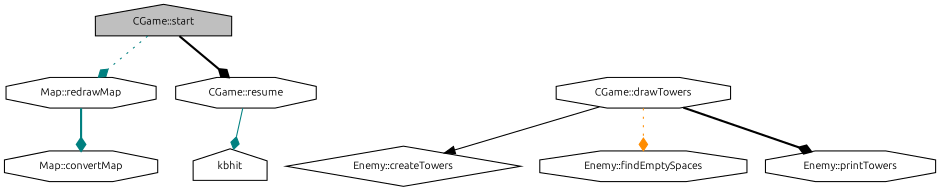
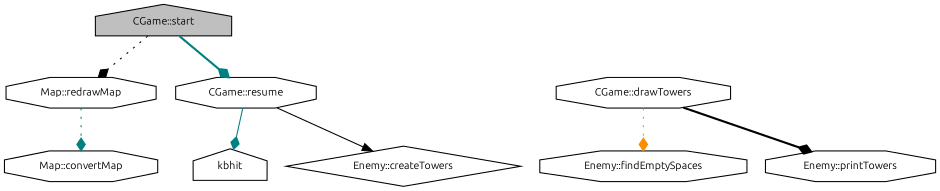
edge "CGame::start" -> "Map::redrawMap": color teal -> black
edge "CGame::start" -> "CGame::resume": color black -> teal
edge "Map::redrawMap" -> "Map::convertMap": style bold -> dotted
edge "CGame::drawTowers" -> "Enemy::createTowers": now "CGame::resume" -> "Enemy::createTowers"
